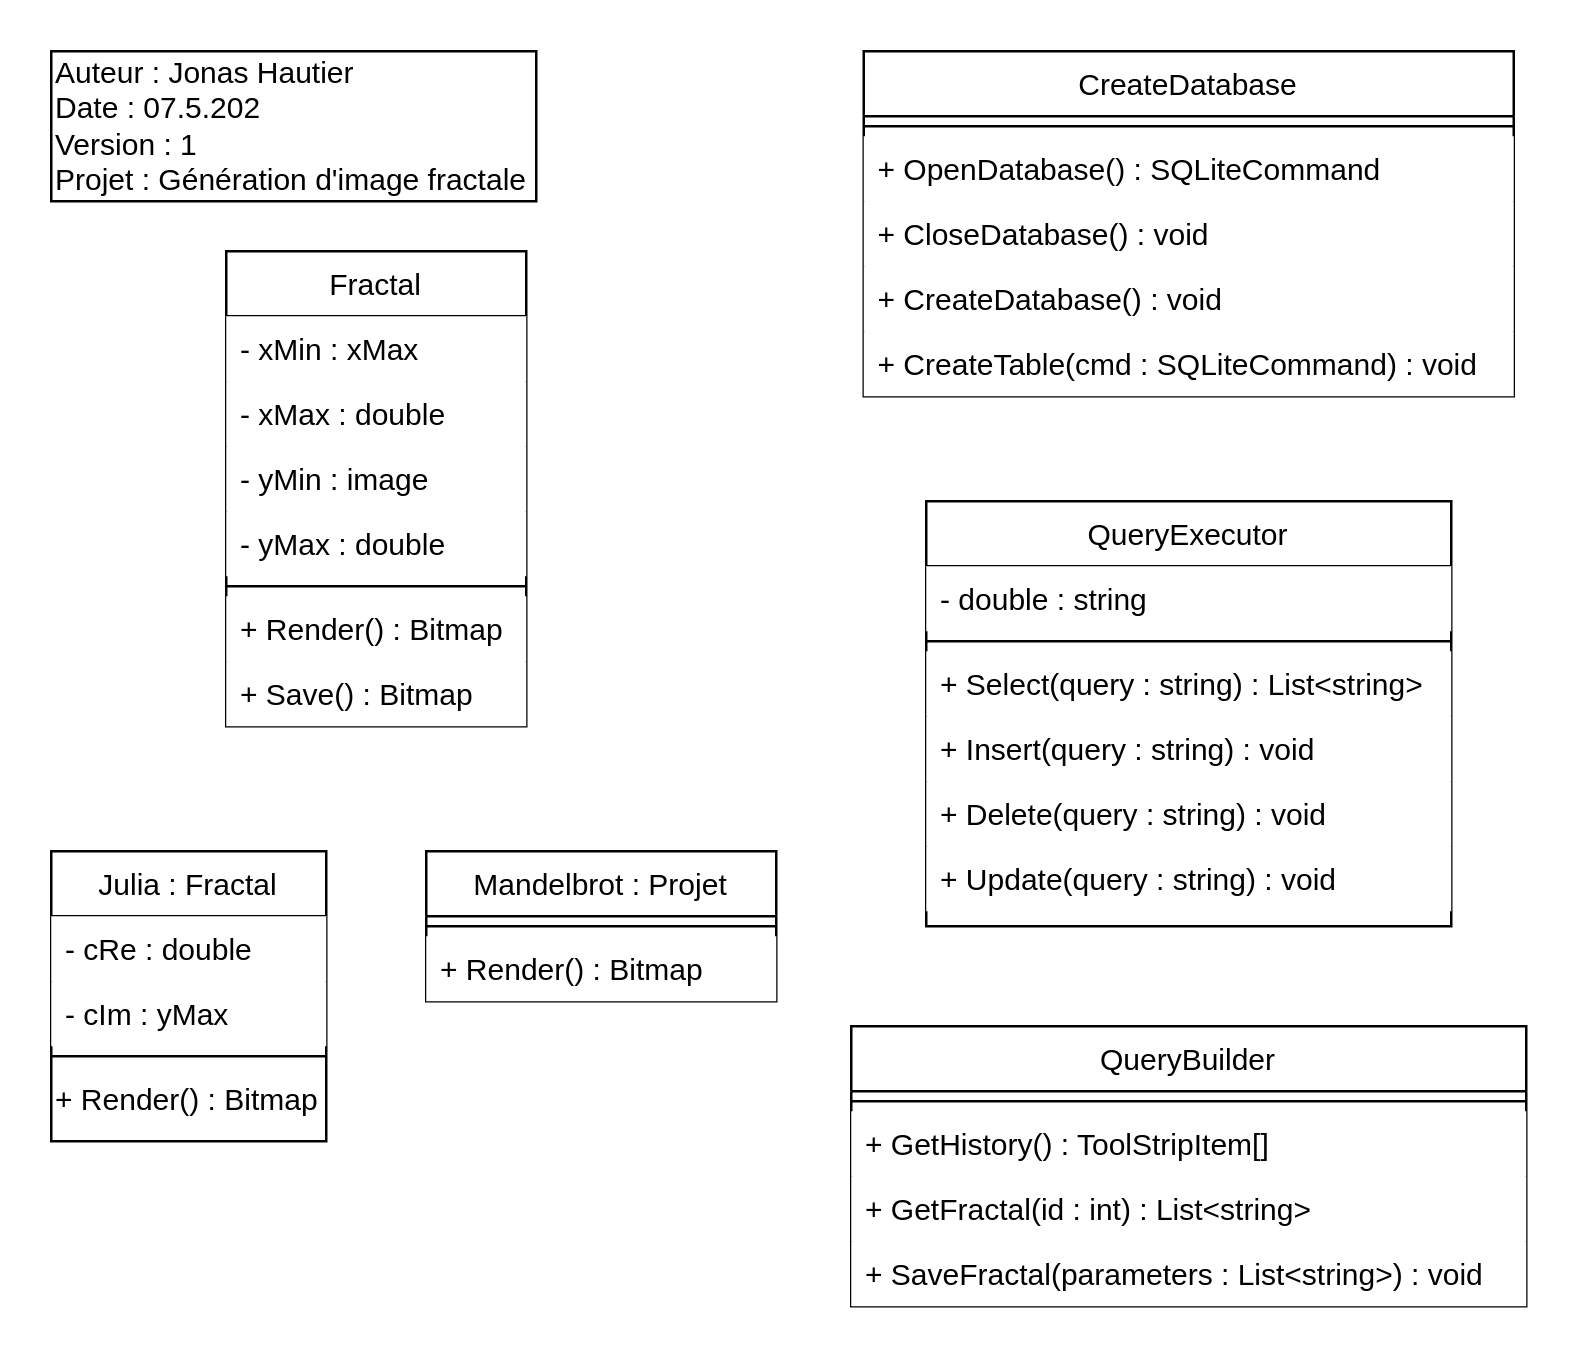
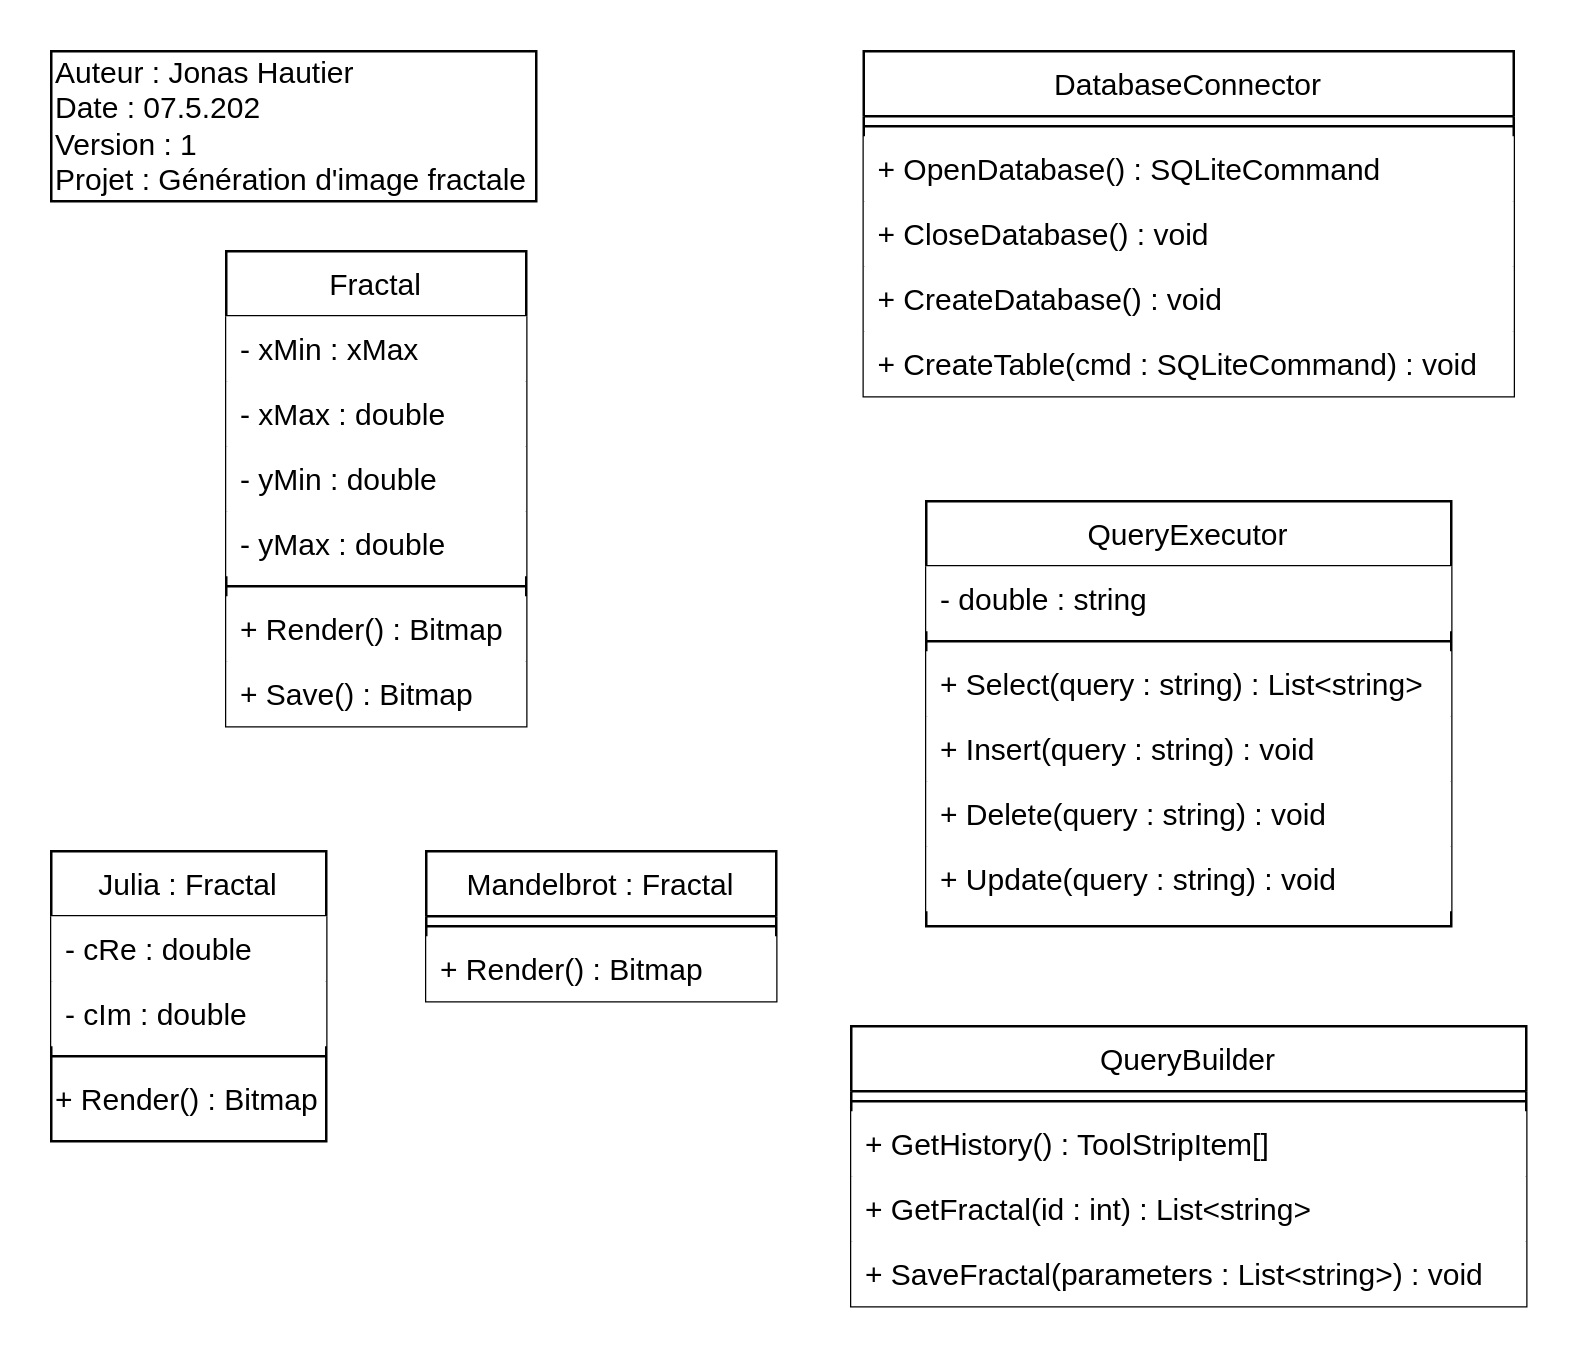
node "CreateDatabase": label "CreateDatabase" -> "DatabaseConnector"
node "- yMin : image": label "- yMin : image" -> "- yMin : double"
node "Mandelbrot : Projet": label "Mandelbrot : Projet" -> "Mandelbrot : Fractal"
node "- cIm : yMax": label "- cIm : yMax" -> "- cIm : double"
